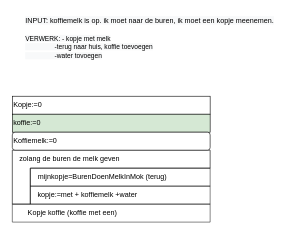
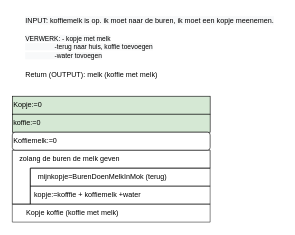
node "Return (OUTPUT): melk (koffie met melk)": added
node "Kopje:=0": fillcolor #ffffff -> #d5e8d4
node "kopje:=met + koffiemelk +water": label "kopje:=met + koffiemelk +water" -> "kopje:=kofffie + koffiemelk +water"
node "Kopje koffie (koffie met een)": label "Kopje koffie (koffie met een)" -> "Kopje koffie (koffie met melk)"
